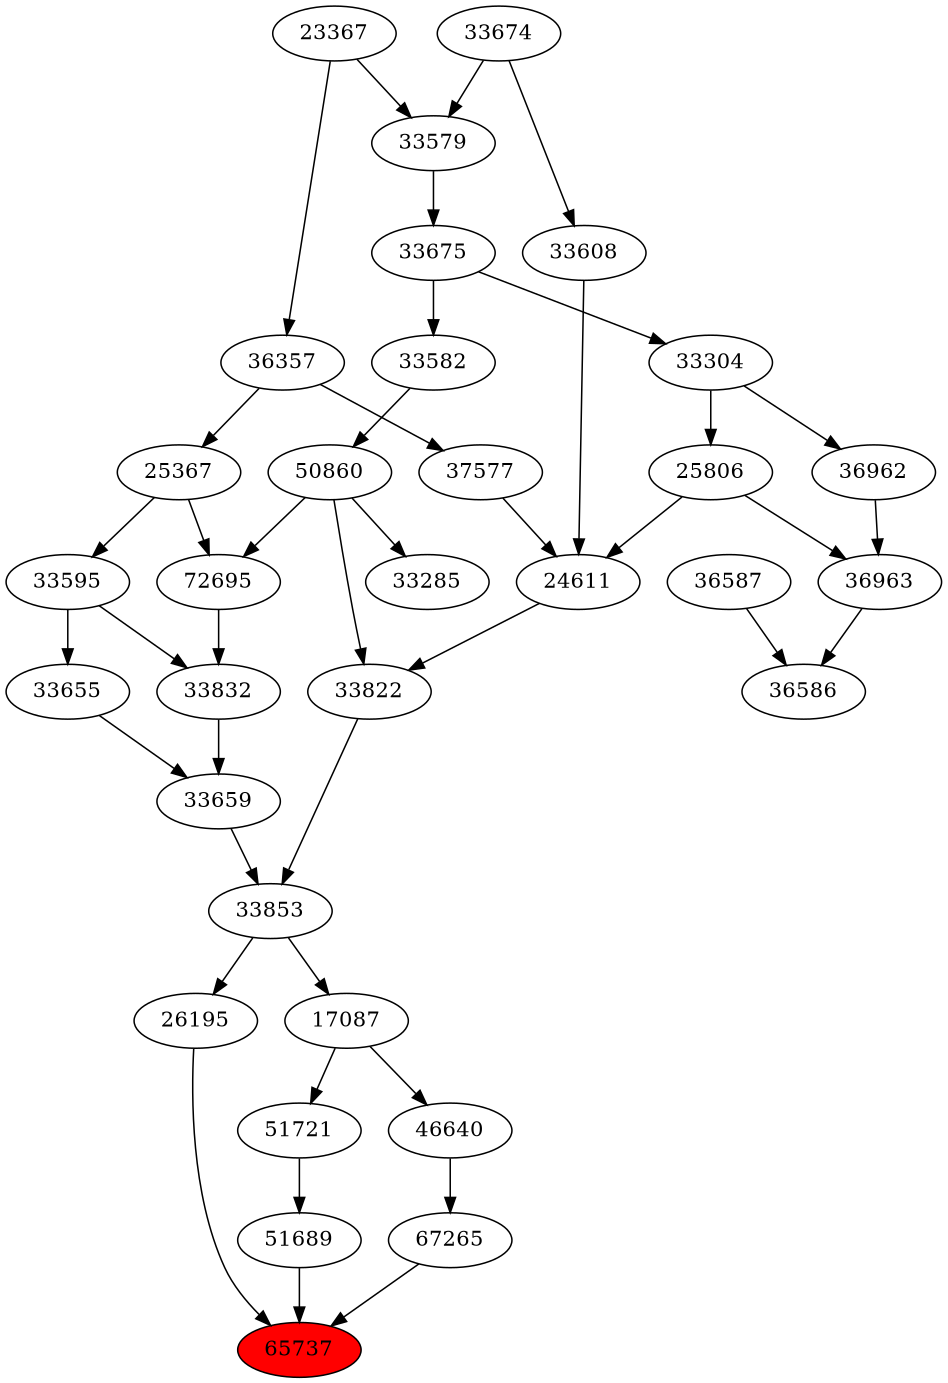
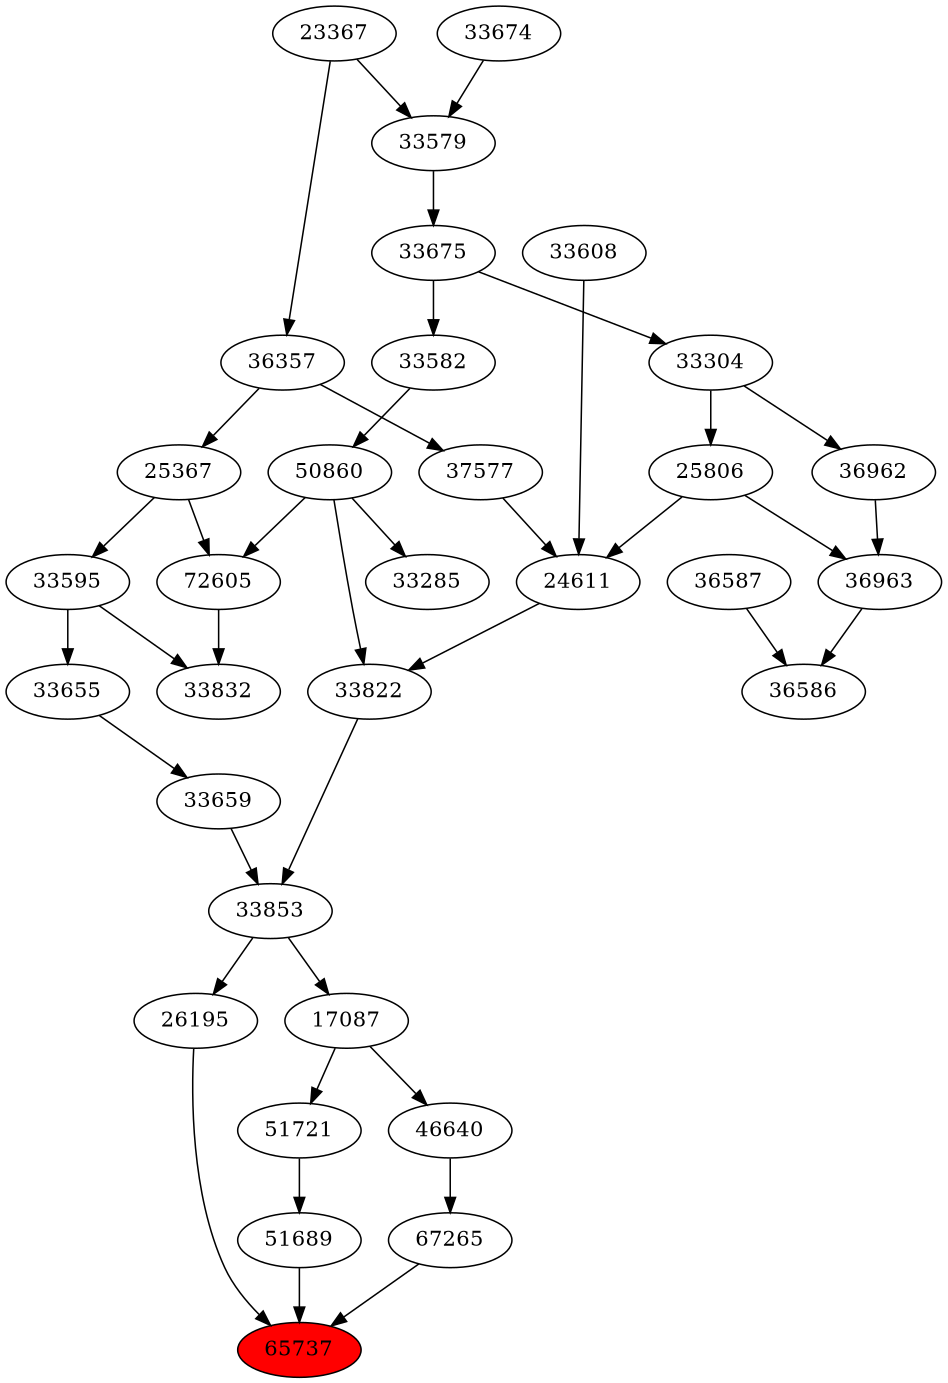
edge "33674" -> "33608": removed
node "72695": label "72695" -> "72605"
edge "33832" -> "33659": removed
